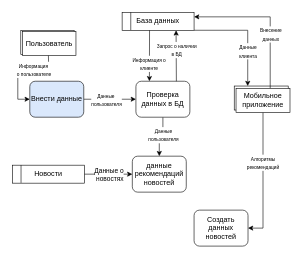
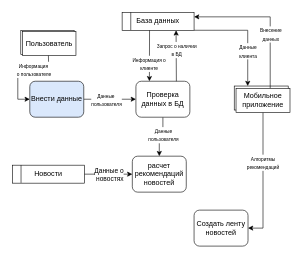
node "данные рекомендаций новостей": label "данные рекомендаций новостей" -> "расчет рекомендаций новостей"
node "Создать данных новостей": label "Создать данных новостей" -> "Создать ленту новостей"
